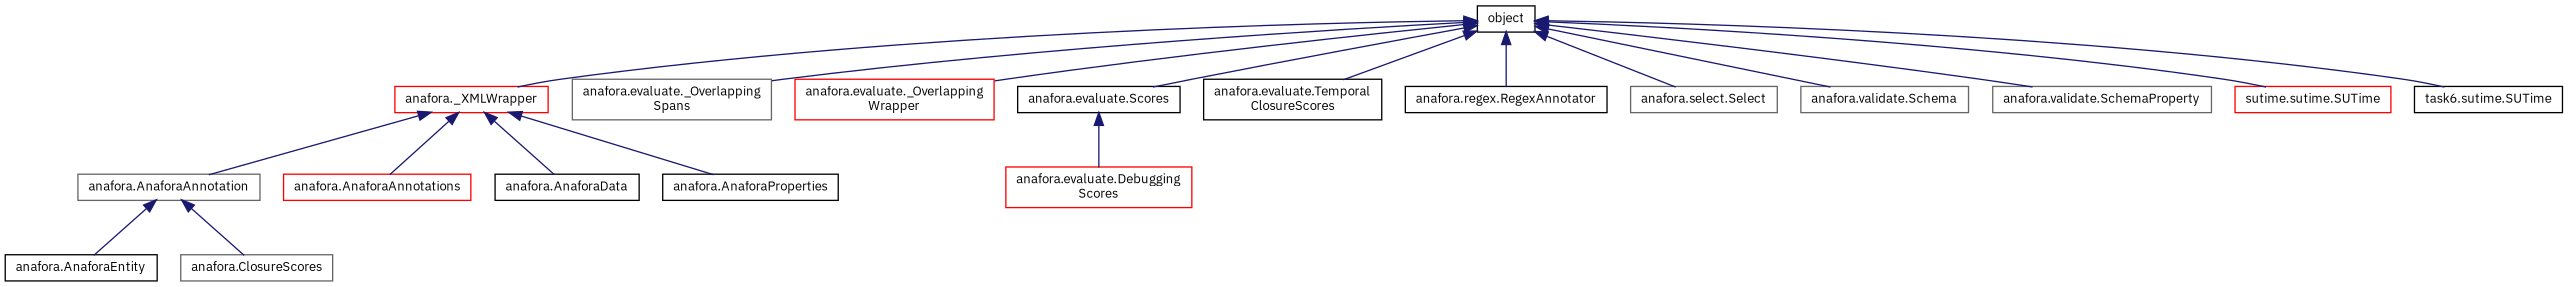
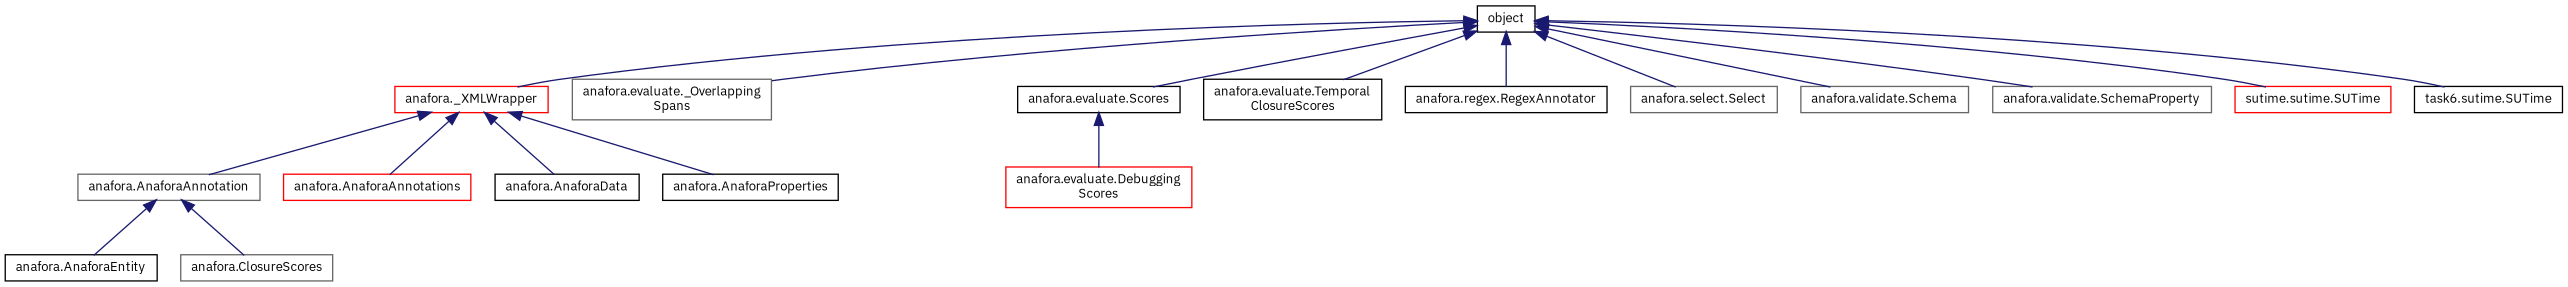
node "anafora.evaluate._Overlapping Wrapper": removed
